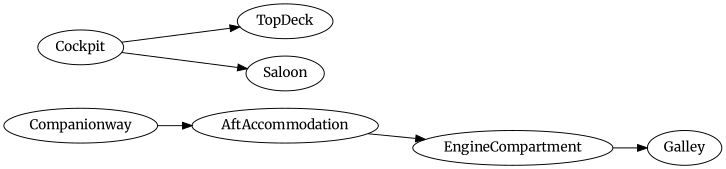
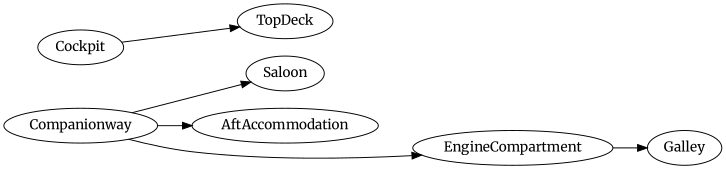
edge "Cockpit" -> "Saloon": now "Companionway" -> "Saloon"
edge "AftAccommodation" -> "EngineCompartment": now "Companionway" -> "EngineCompartment"
